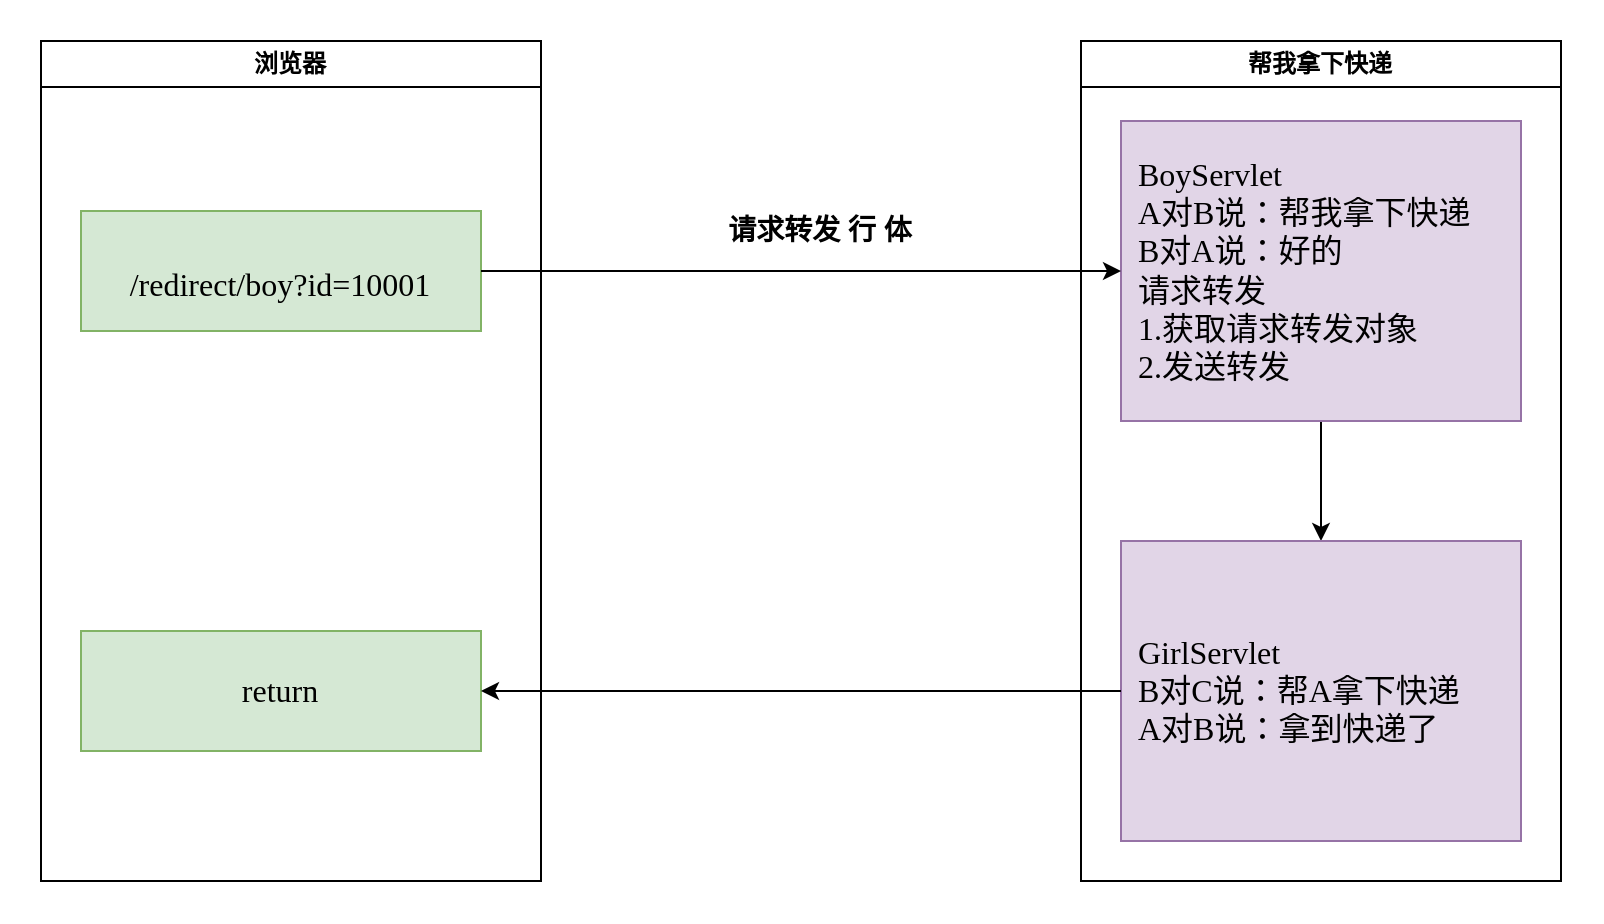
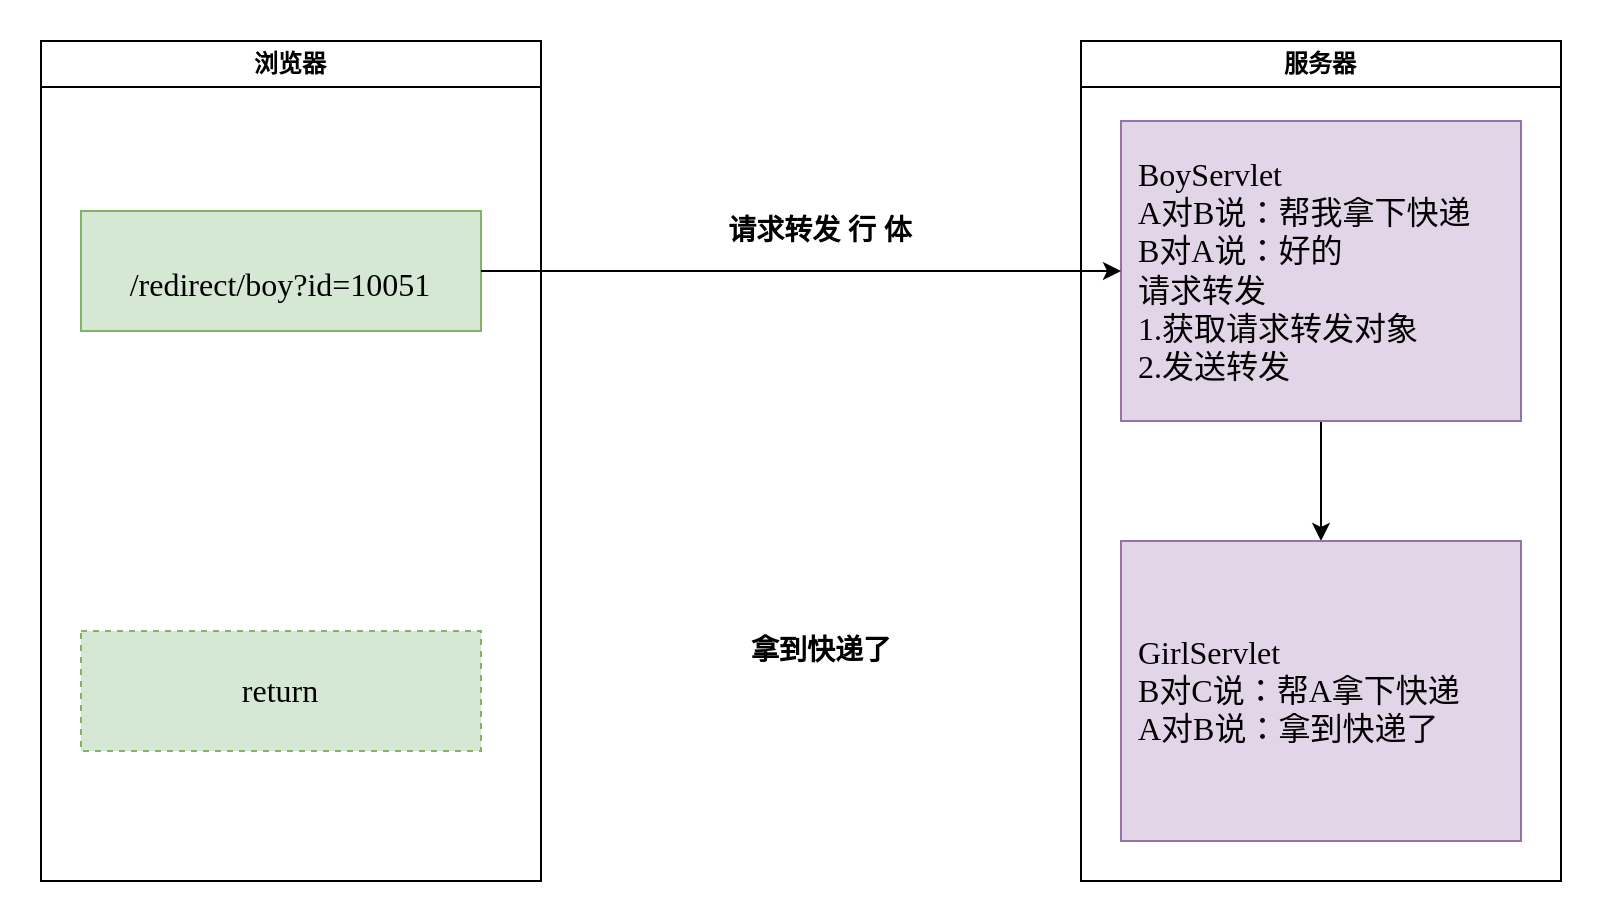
node "帮我拿下快递": label "帮我拿下快递" -> "服务器"
node "/redirect/boy?id=10001": label "/redirect/boy?id=10001" -> "/redirect/boy?id=10051"
node "拿到快递了": added
node "return": style solid -> dashed
edge "GirlServlet B对C说：帮A拿下快递 A对B说：拿到快递了" -> "return": removed
